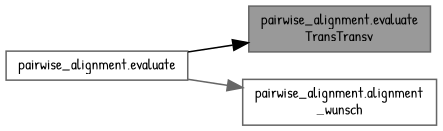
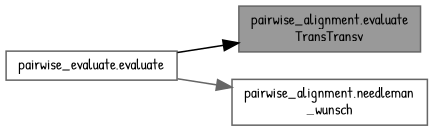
node "pairwise_alignment.evaluate": label "pairwise_alignment.evaluate" -> "pairwise_evaluate.evaluate"
node "pairwise_alignment.alignment _wunsch": label "pairwise_alignment.alignment _wunsch" -> "pairwise_alignment.needleman _wunsch"
